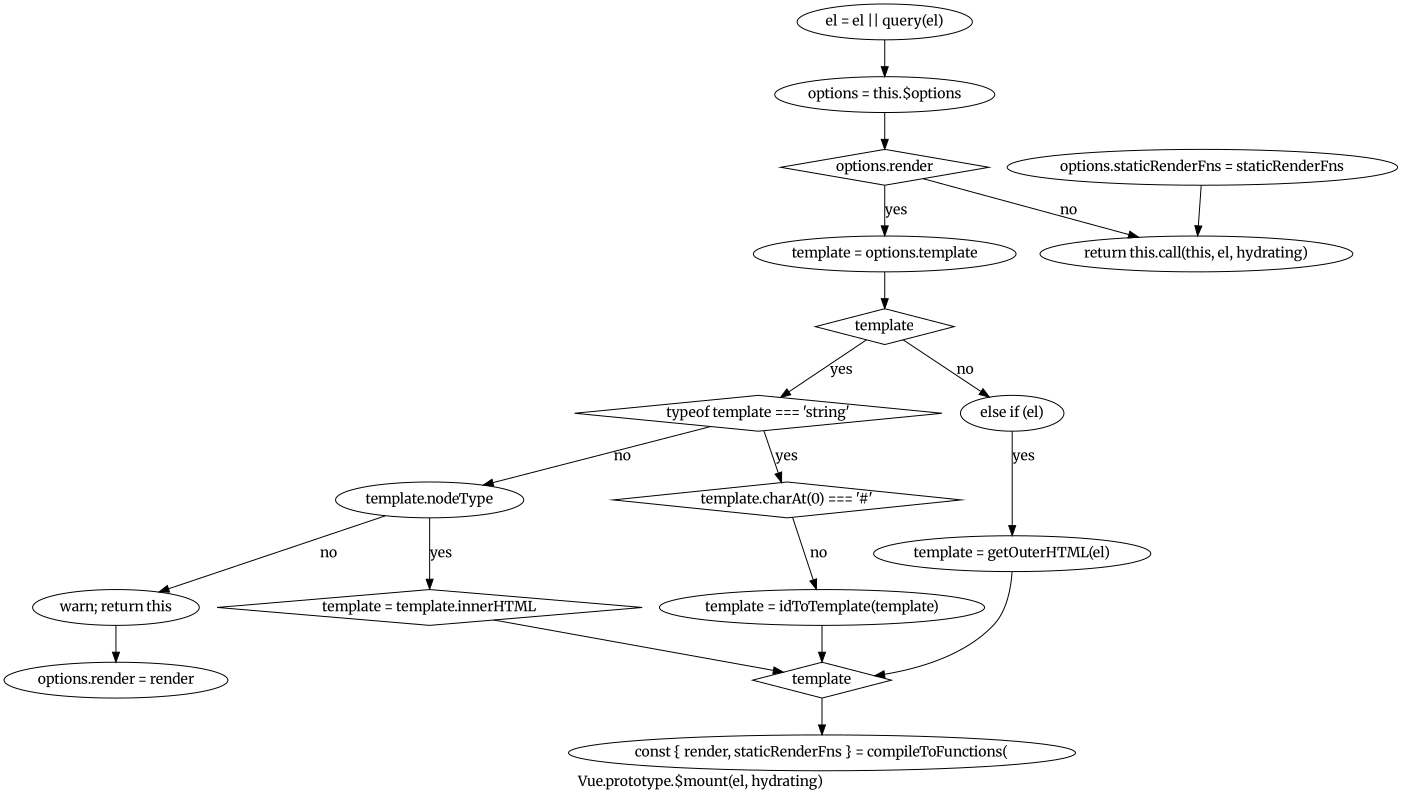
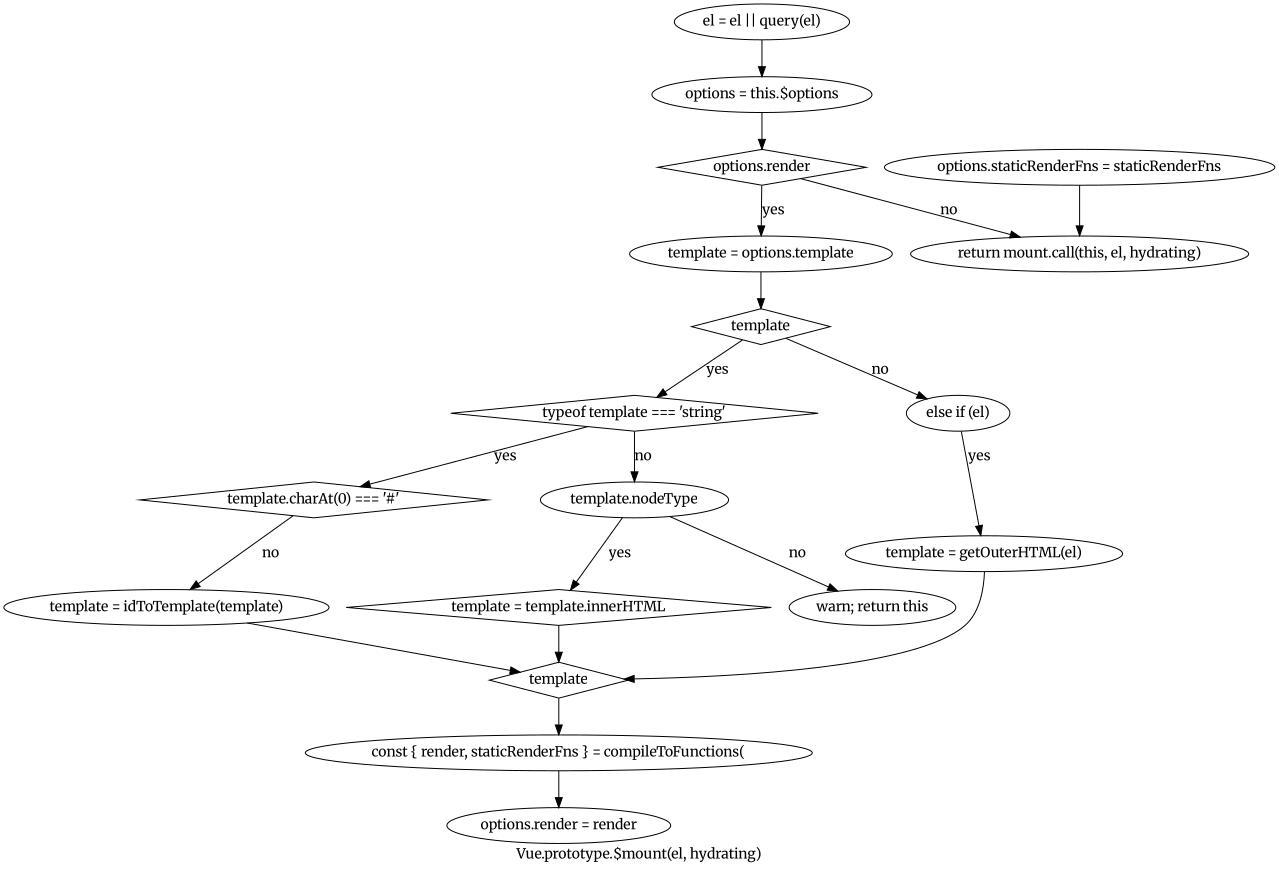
node "return this.call(this, el, hydrating)": label "return this.call(this, el, hydrating)" -> "return mount.call(this, el, hydrating)"
edge "warn; return this" -> "options.render = render": now "const { render, staticRenderFns } = compileToFunctions(" -> "options.render = render"
